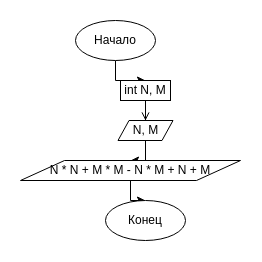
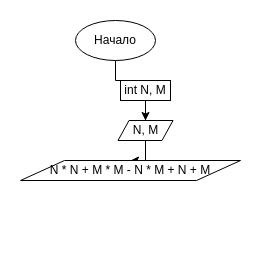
edge "Начало" -> "int N, M": arrowhead classic -> none
edge "int N, M" -> "N, M": arrowhead open -> classic
edge "N * N + M * M - N * M + N + M" -> "Конец": removed
node "Конец": removed
